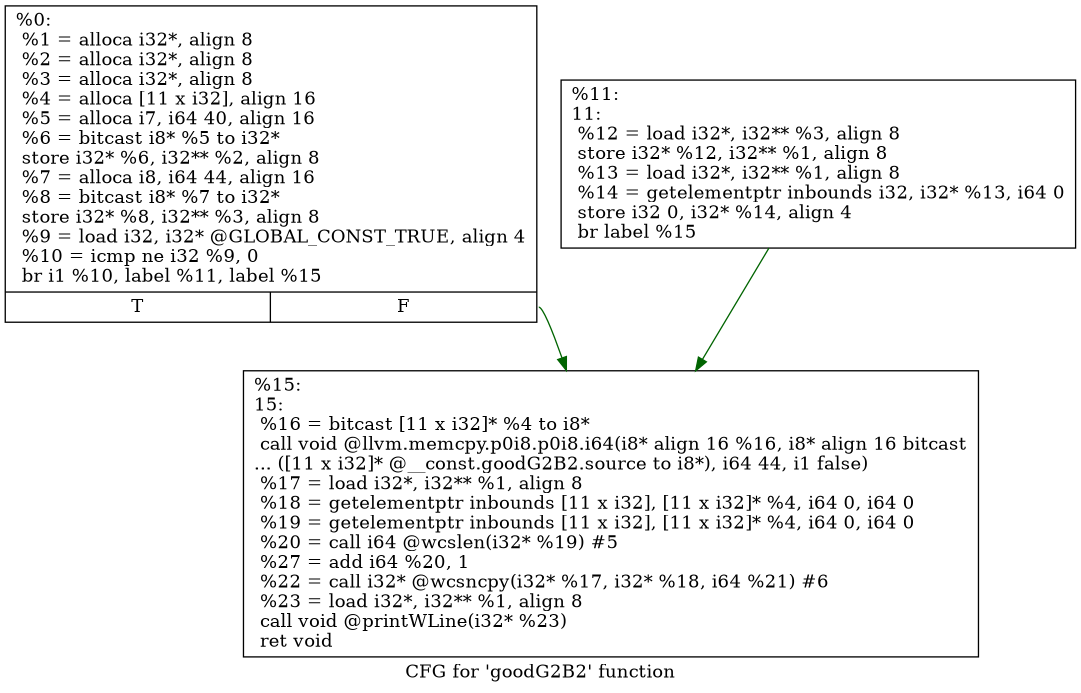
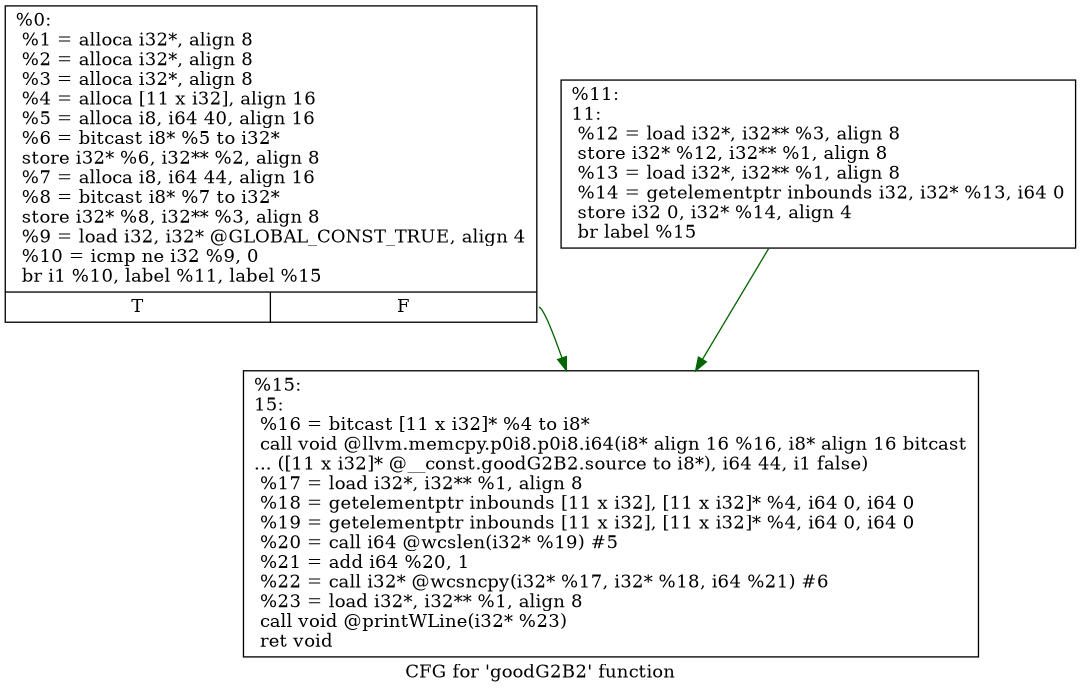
node "%0:": text "%5 = alloca i7, i64 40, align 16" -> "%5 = alloca i8, i64 40, align 16"
node "%15:": text "%27 = add i64 %20, 1" -> "%21 = add i64 %20, 1"
